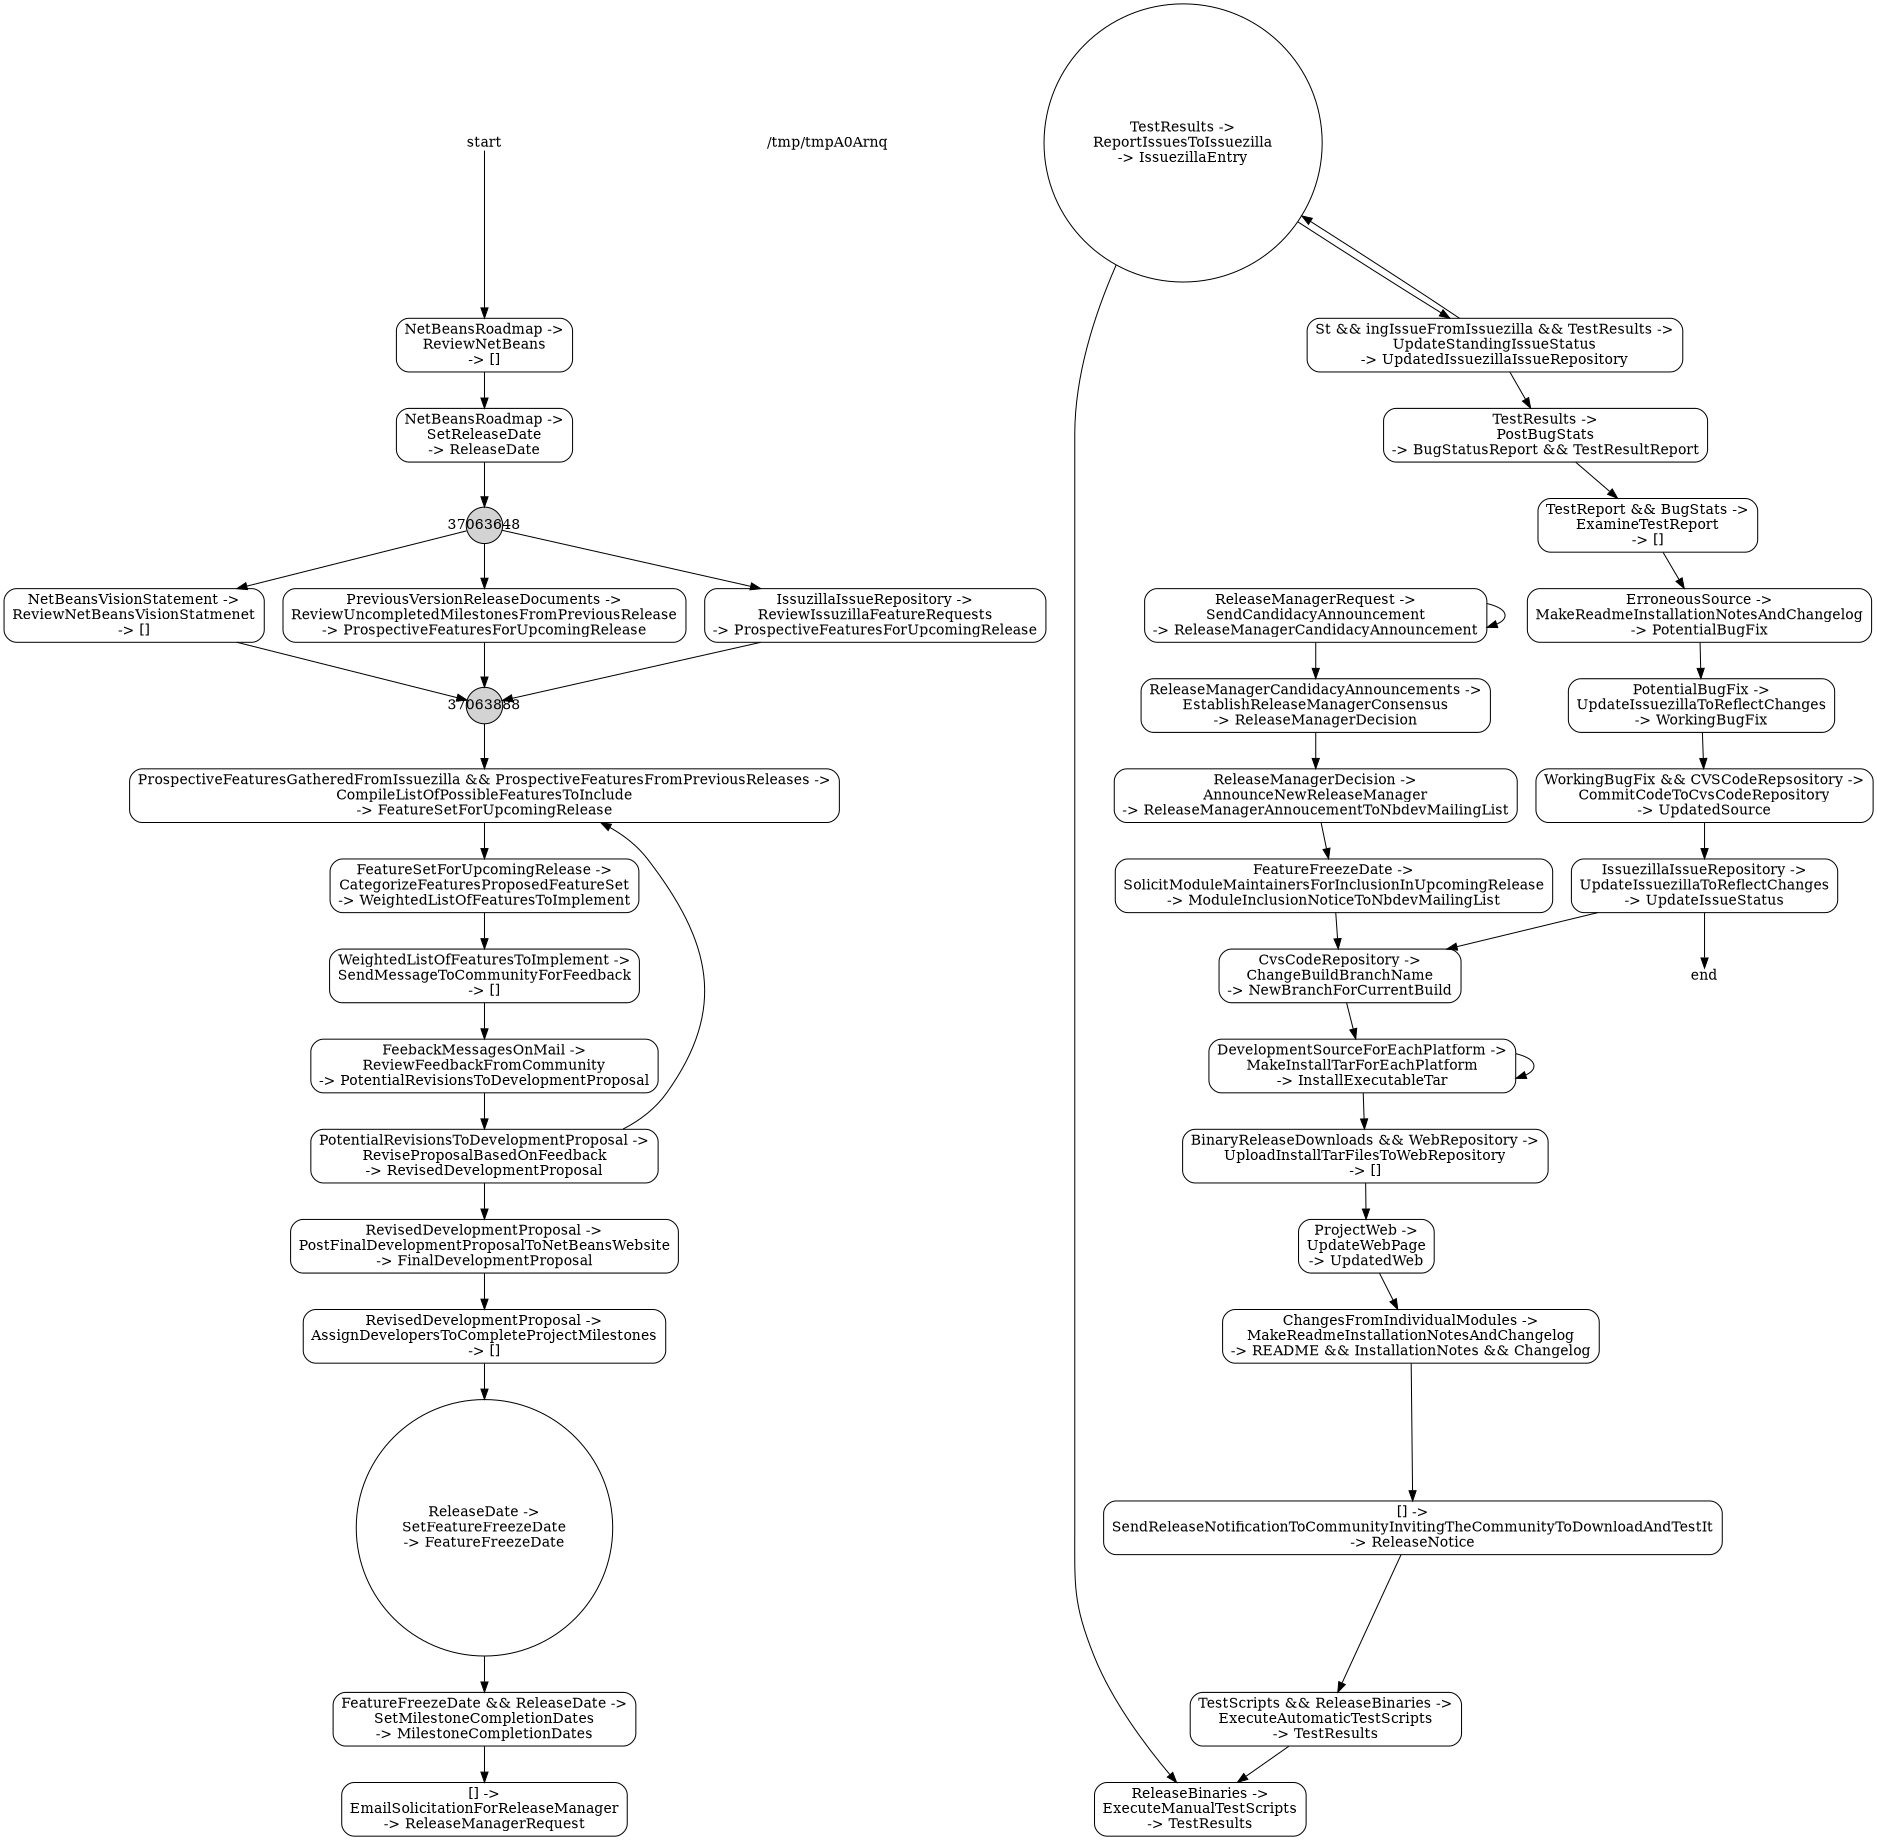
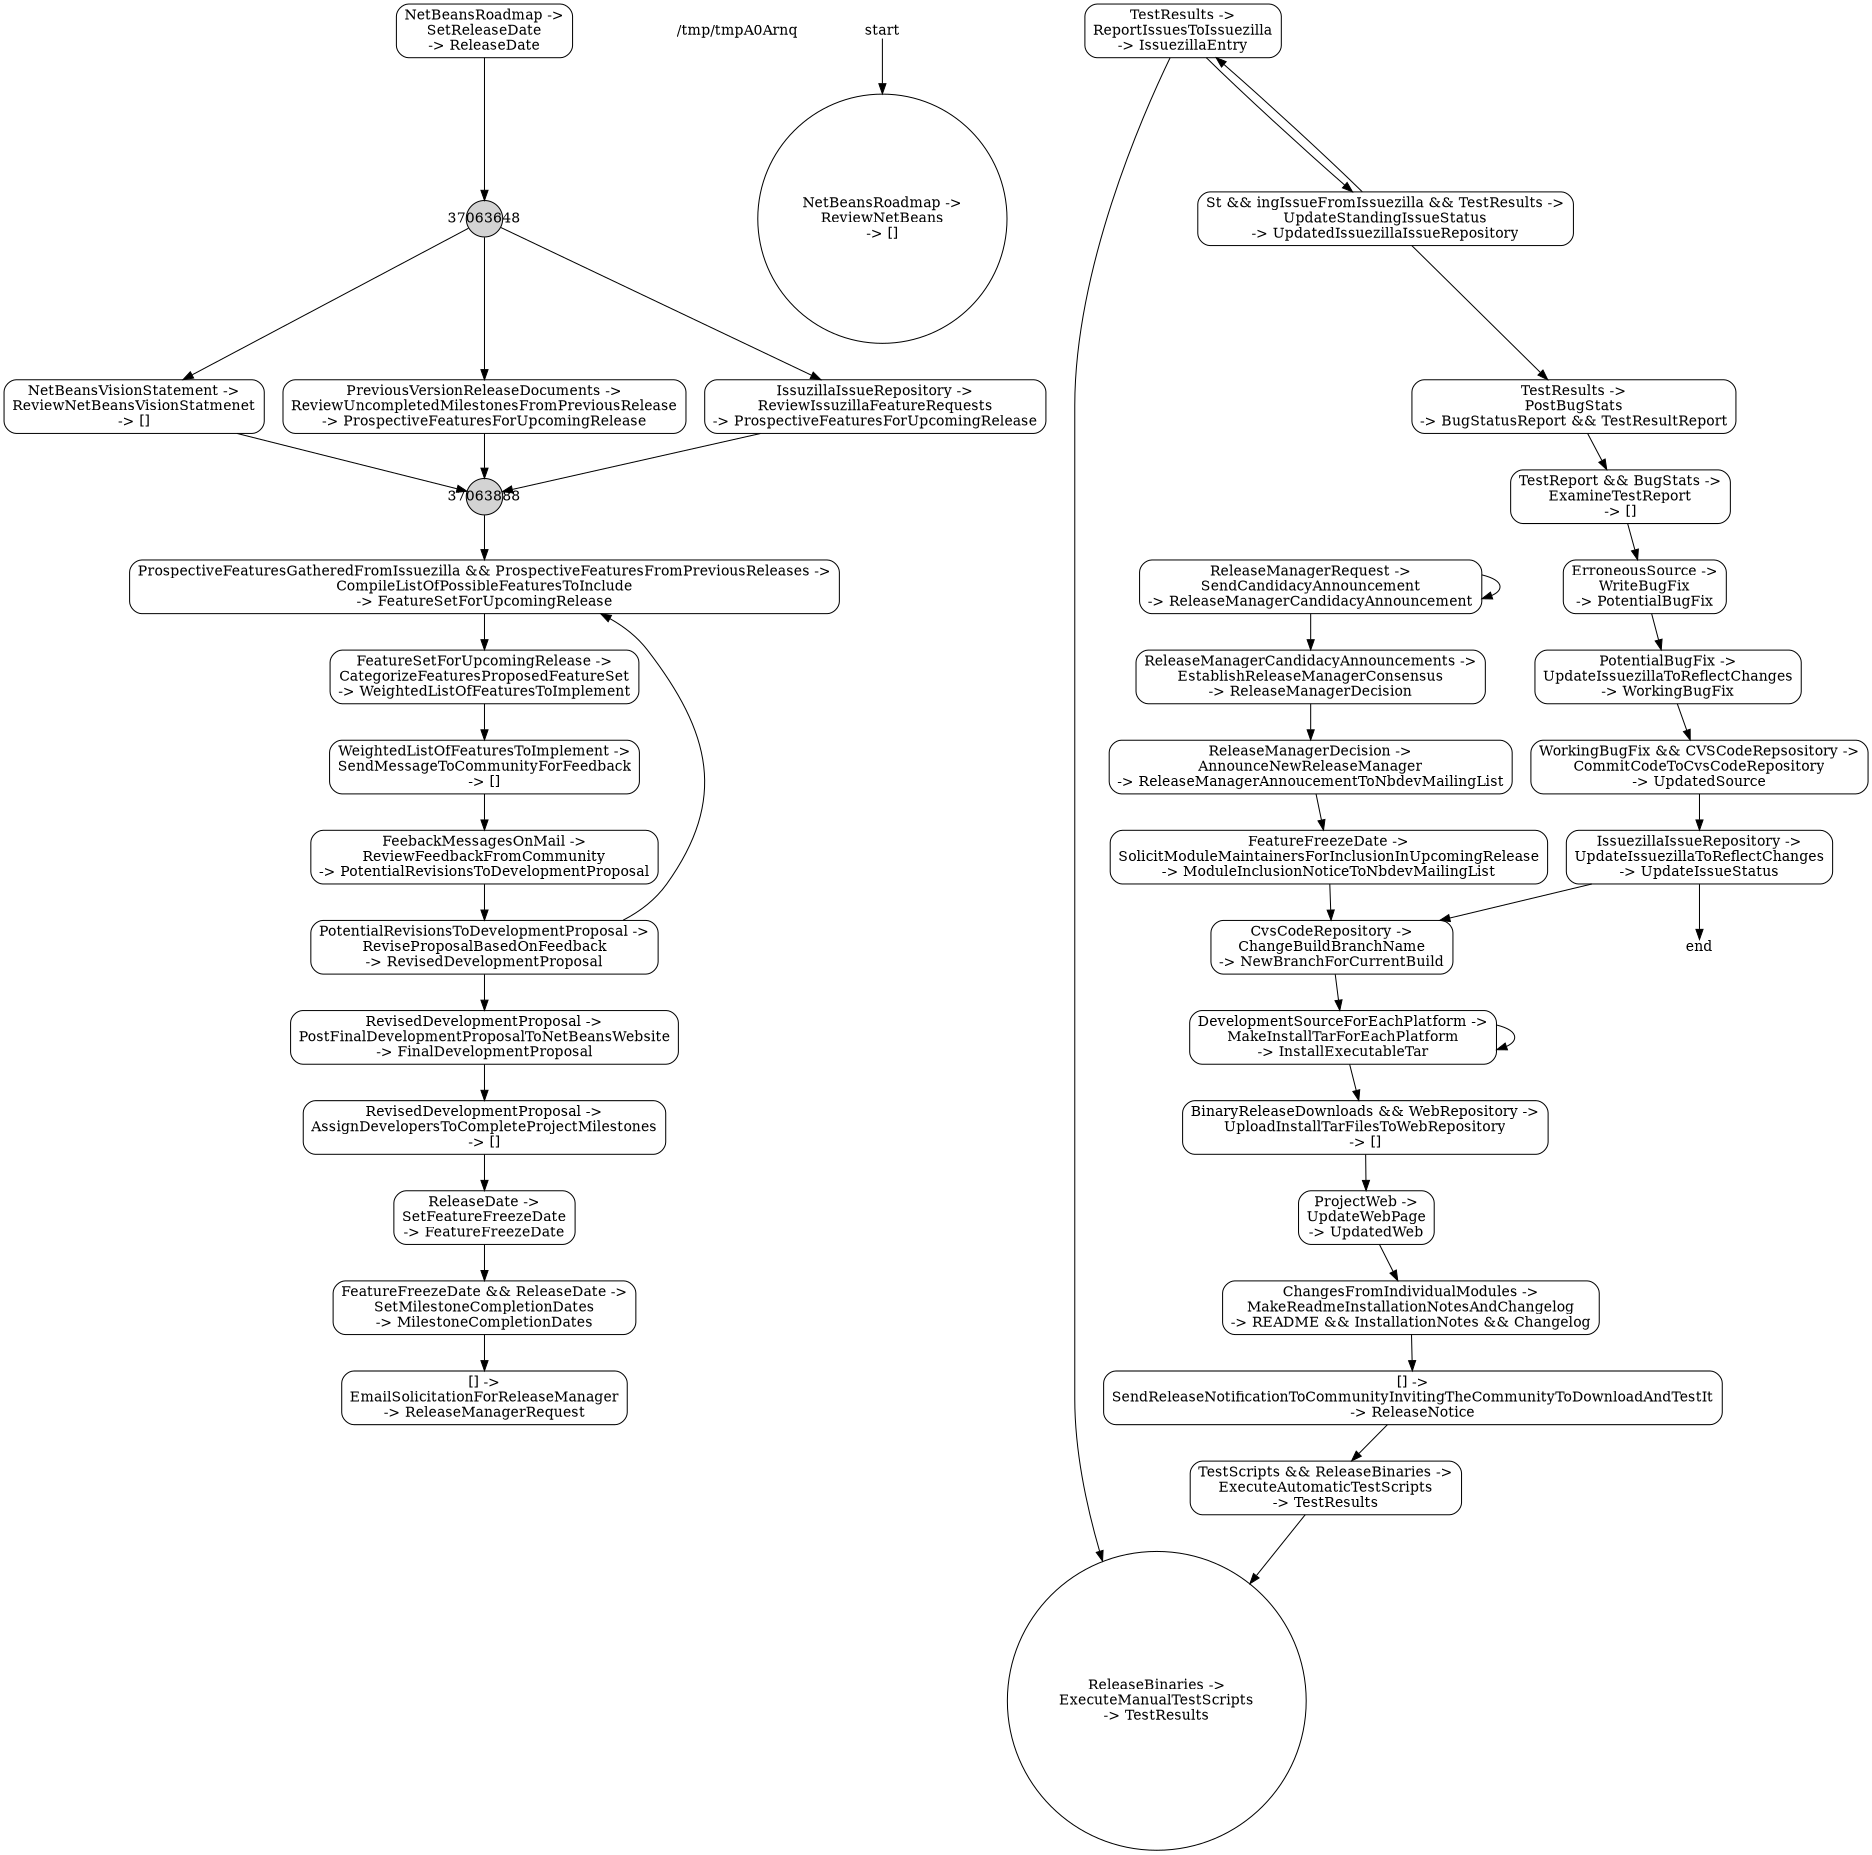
node "TestResults -> ReportIssuesToIssuezilla -> IssuezillaEntry": shape circle -> box
node "NetBeansRoadmap -> ReviewNetBeans -> []": shape box -> circle
edge "NetBeansRoadmap -> ReviewNetBeans -> []" -> "NetBeansRoadmap -> SetReleaseDate -> ReleaseDate": removed
node "ErroneousSource -> MakeReadmeInstallationNotesAndChangelog -> PotentialBugFix": label "ErroneousSource -> MakeReadmeInstallationNotesAndChangelog -> PotentialBugFix" -> "ErroneousSource -> WriteBugFix -> PotentialBugFix"
node "ReleaseDate -> SetFeatureFreezeDate -> FeatureFreezeDate": shape circle -> box
node "ReleaseBinaries -> ExecuteManualTestScripts -> TestResults": shape box -> circle
